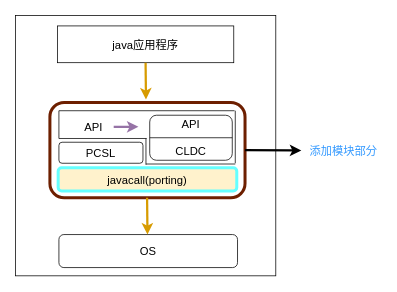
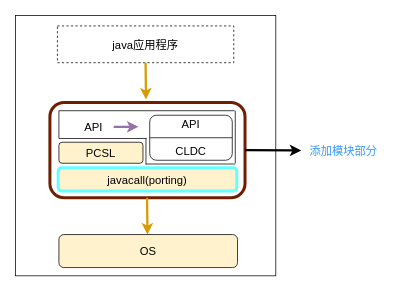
node "java应用程序": style solid -> dashed
node "PCSL": fillcolor #ffffff -> #fff2cc
node "OS": fillcolor #ffffff -> #fff2cc
